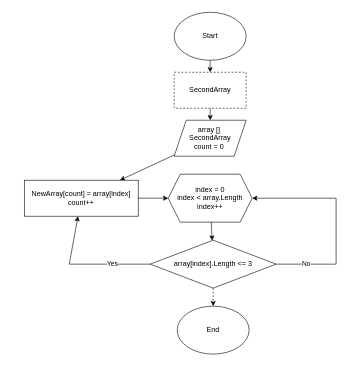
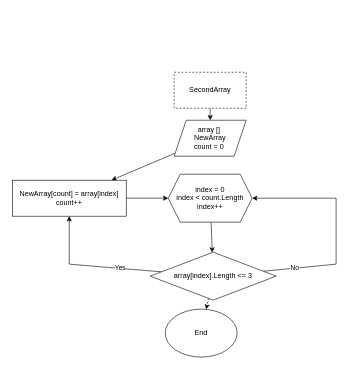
node "Start": removed
edge "Start" -> "SecondArray": removed
node "array [] SecondArray count = 0": label "array [] SecondArray count = 0" -> "array [] NewArray count = 0"
node "NewArray[count] = array[index] count++": moved (81, 198) -> (69, 198)
node "index = 0 index < array.Length index++": label "index = 0 index < array.Length index++" -> "index = 0 index < count.Length index++"
node "array[index].Length <= 3": moved (213, 264) -> (213, 276)
node "End": moved (213, 330) -> (201, 333)
